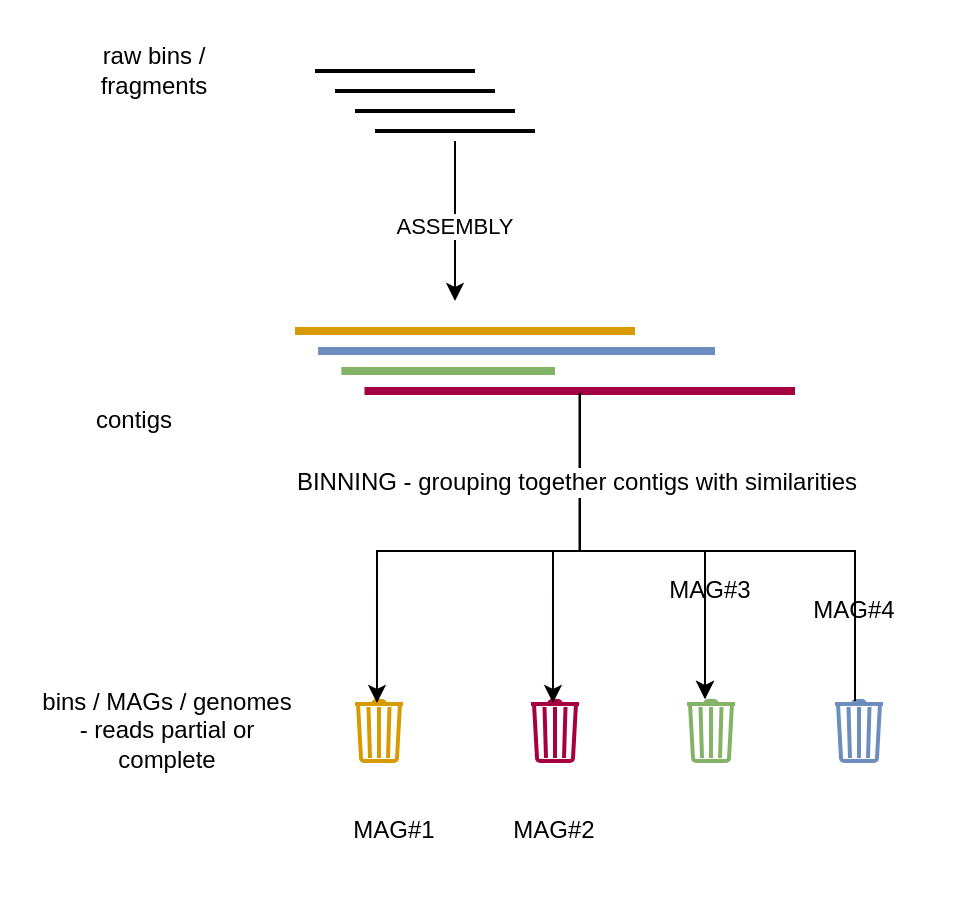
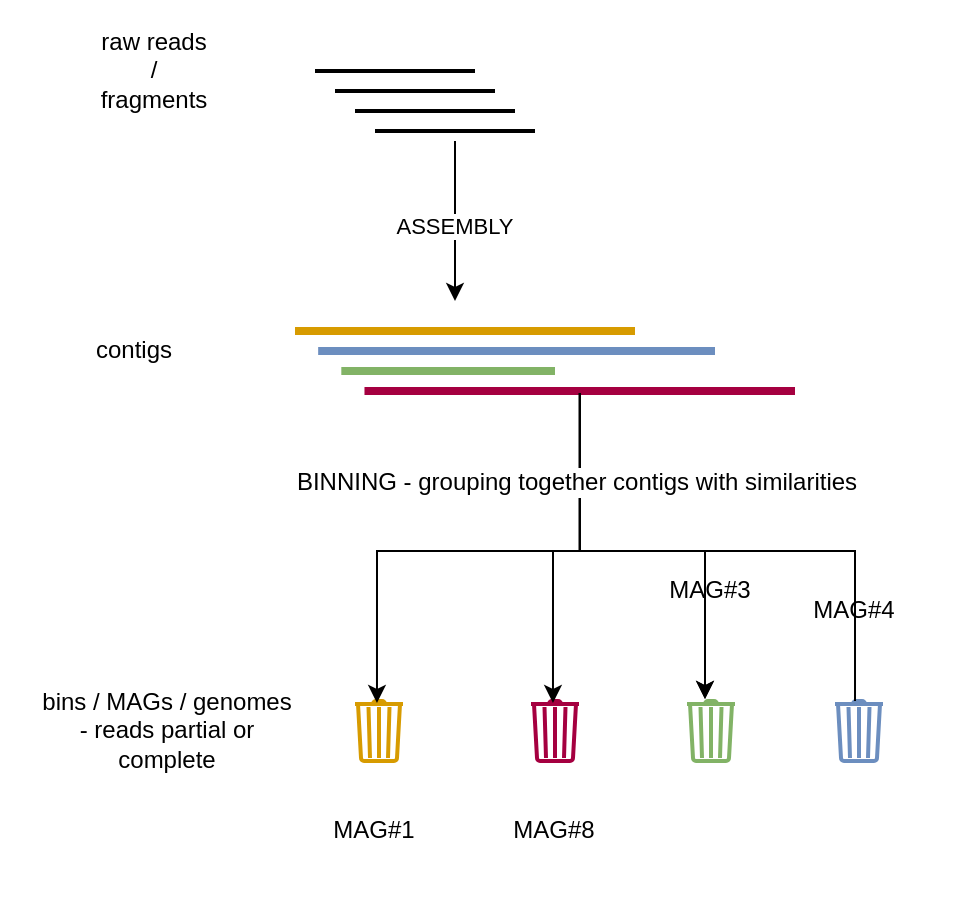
node "raw bins / fragments": label "raw bins / fragments" -> "raw reads / fragments"
node "contigs": moved (135, 421) -> (135, 351)
node "MAG#1": moved (395, 831) -> (375, 831)
node "MAG#2": label "MAG#2" -> "MAG#8"
